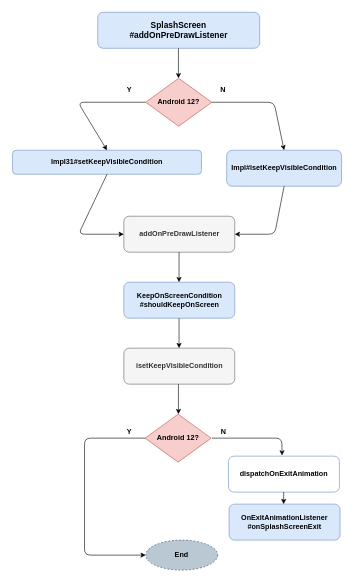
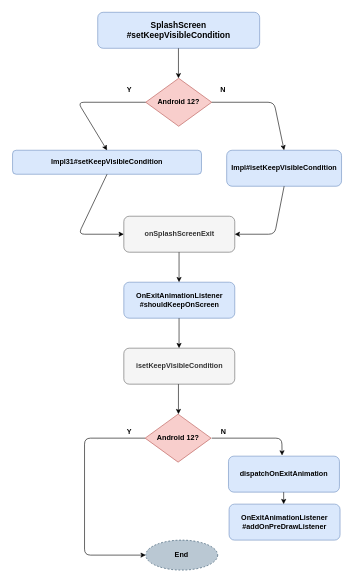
node "SplashScreen #addOnPreDrawListener": label "SplashScreen #addOnPreDrawListener" -> "SplashScreen #setKeepVisibleCondition"
node "addOnPreDrawListener": label "addOnPreDrawListener" -> "onSplashScreenExit"
node "KeepOnScreenCondition #shouldKeepOnScreen": label "KeepOnScreenCondition #shouldKeepOnScreen" -> "OnExitAnimationListener #shouldKeepOnScreen"
node "dispatchOnExitAnimation": fillcolor #ffffff -> #dae8fc
node "OnExitAnimationListener #onSplashScreenExit": label "OnExitAnimationListener #onSplashScreenExit" -> "OnExitAnimationListener #addOnPreDrawListener"
